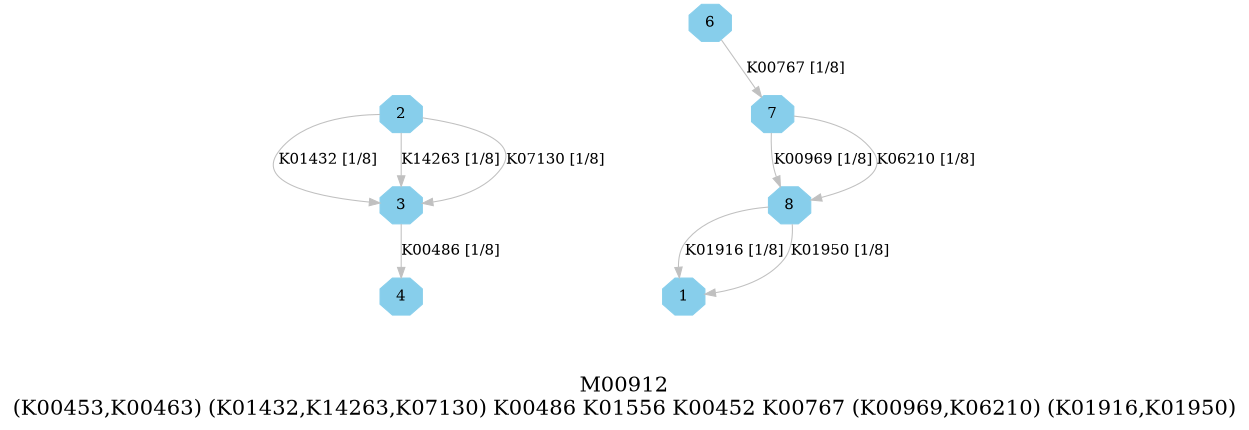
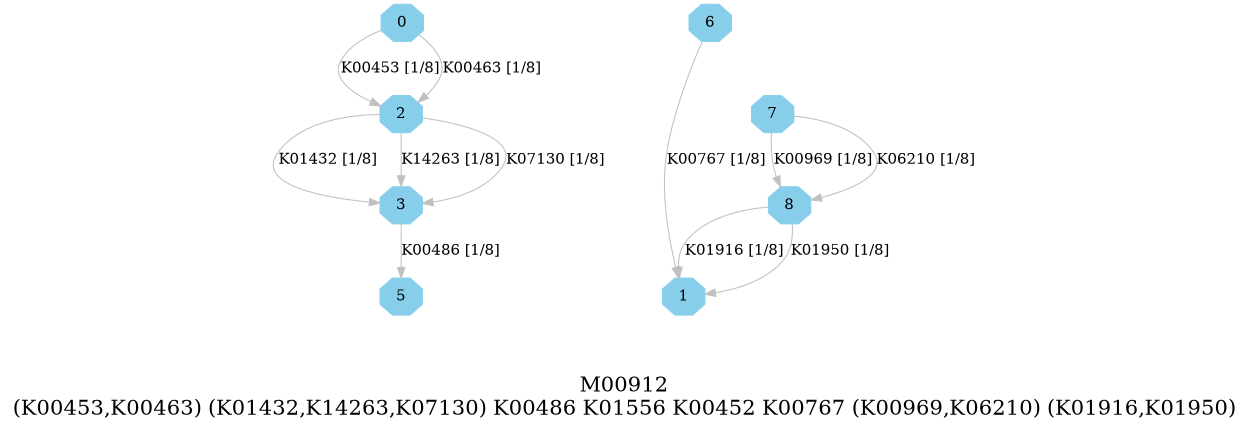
node "0": added
edge "6" -> "7": now "6" -> "1"
node "4": label "4" -> "5"
